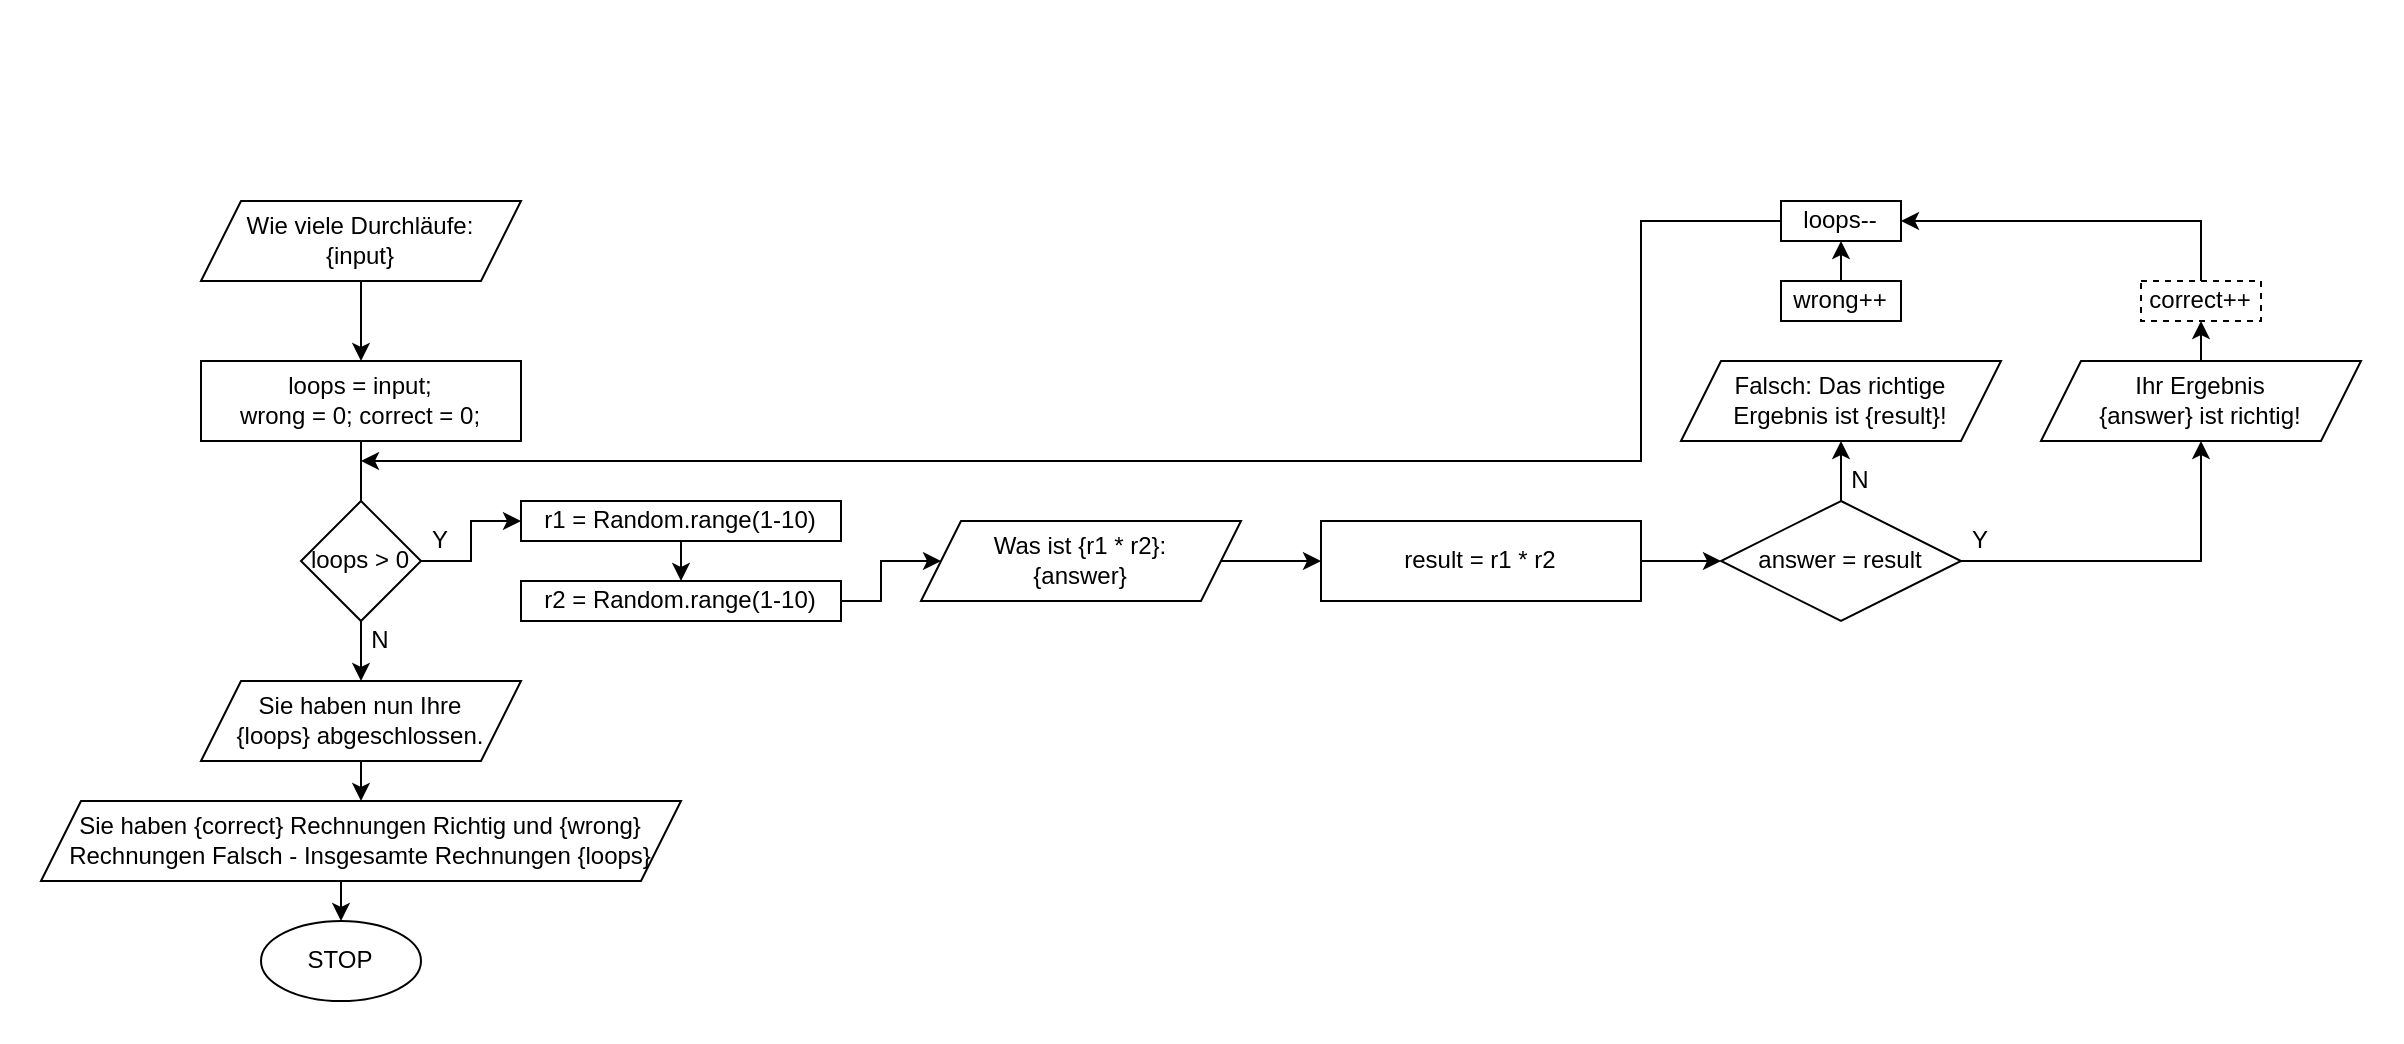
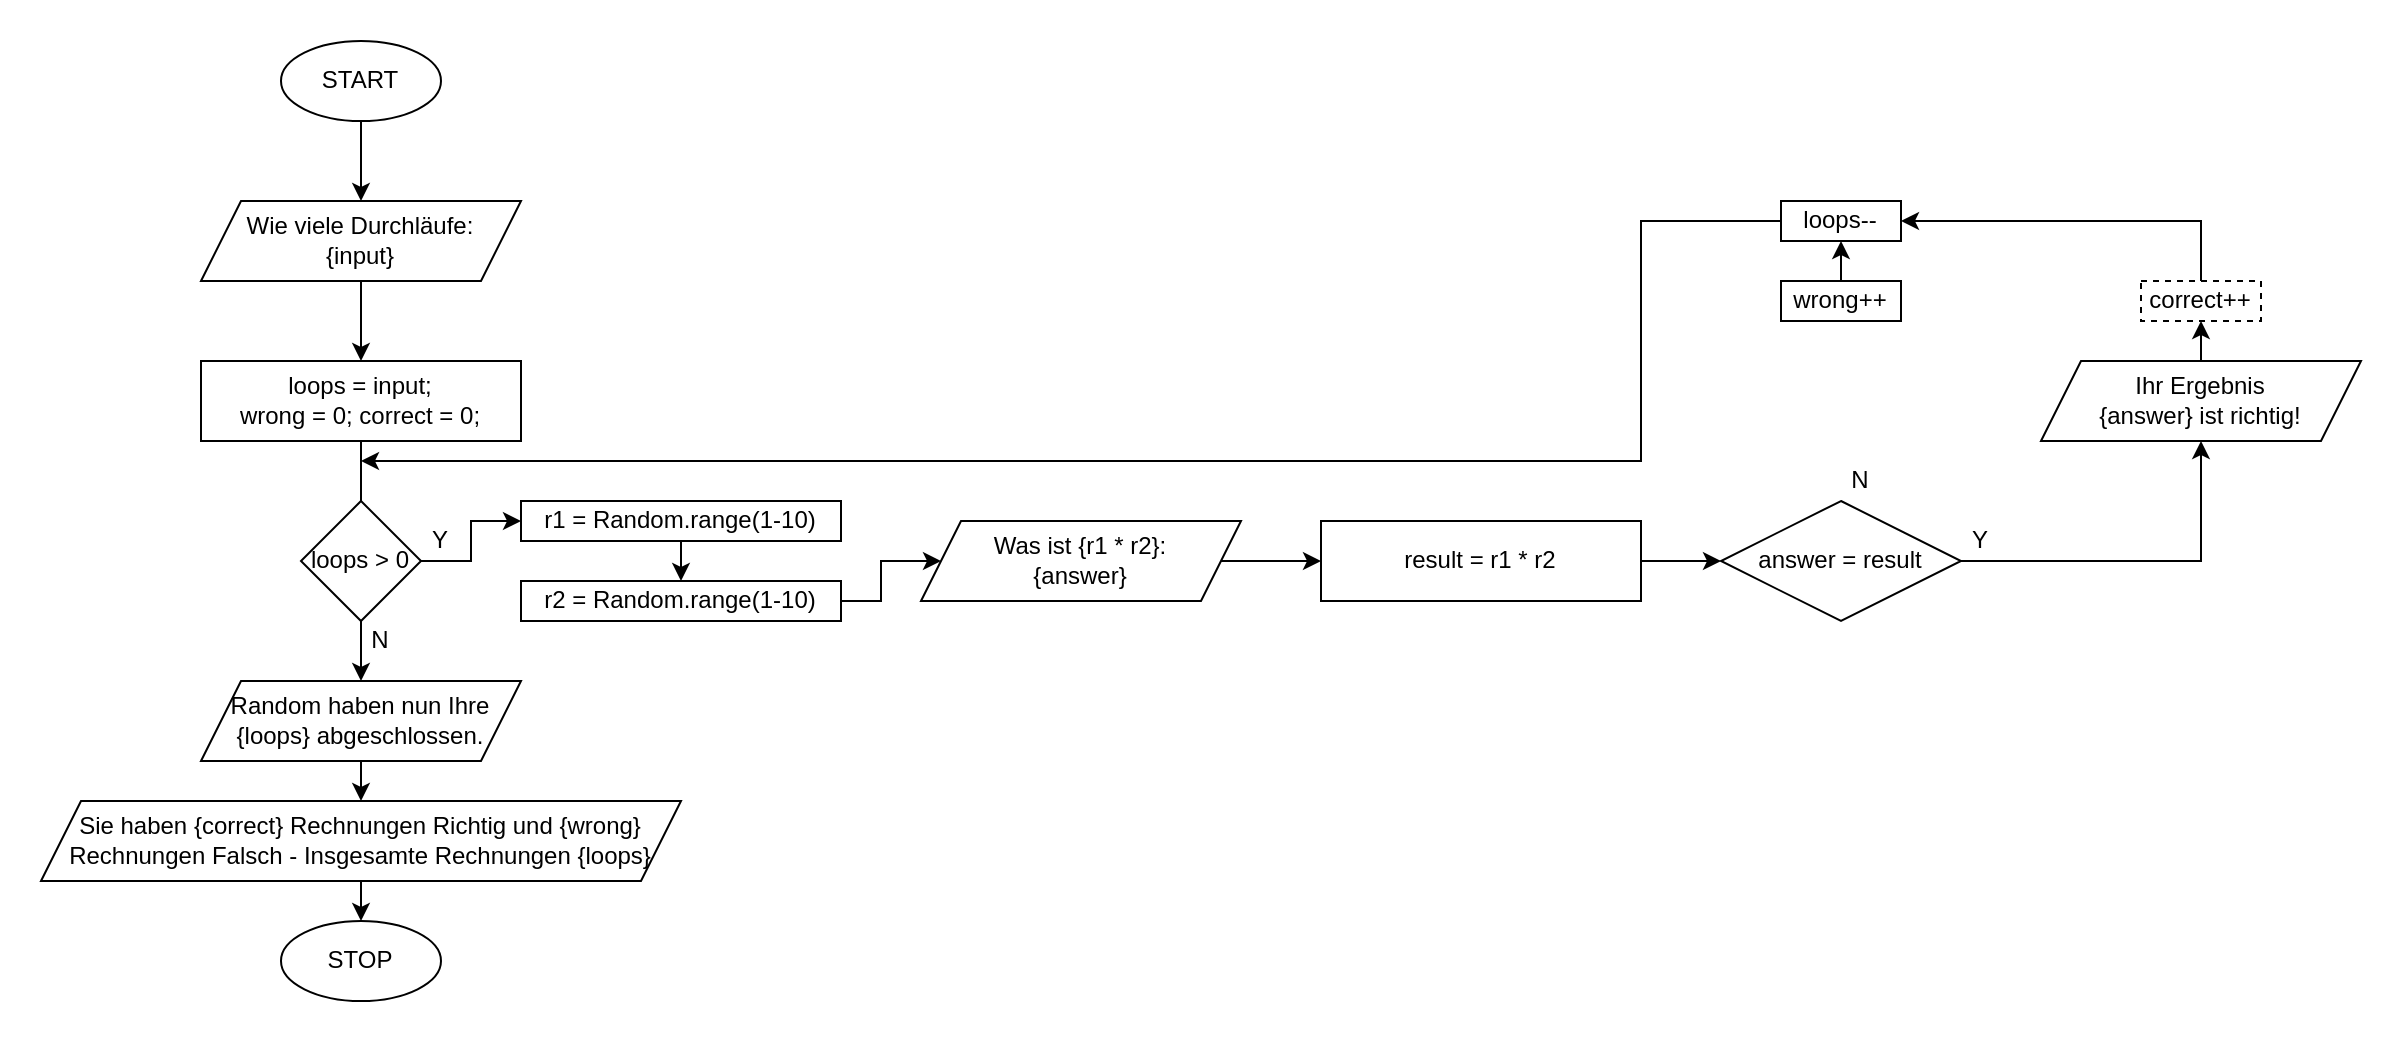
node "START": added
edge "START" -> "Wie viele Durchläufe: {input}": added
node "Falsch: Das richtige Ergebnis ist {result}!": removed
edge "answer = result" -> "Falsch: Das richtige Ergebnis ist {result}!": removed
node "Sie haben nun Ihre {loops} abgeschlossen.": label "Sie haben nun Ihre {loops} abgeschlossen." -> "Random haben nun Ihre {loops} abgeschlossen."
node "STOP": moved (341, 961) -> (361, 961)
